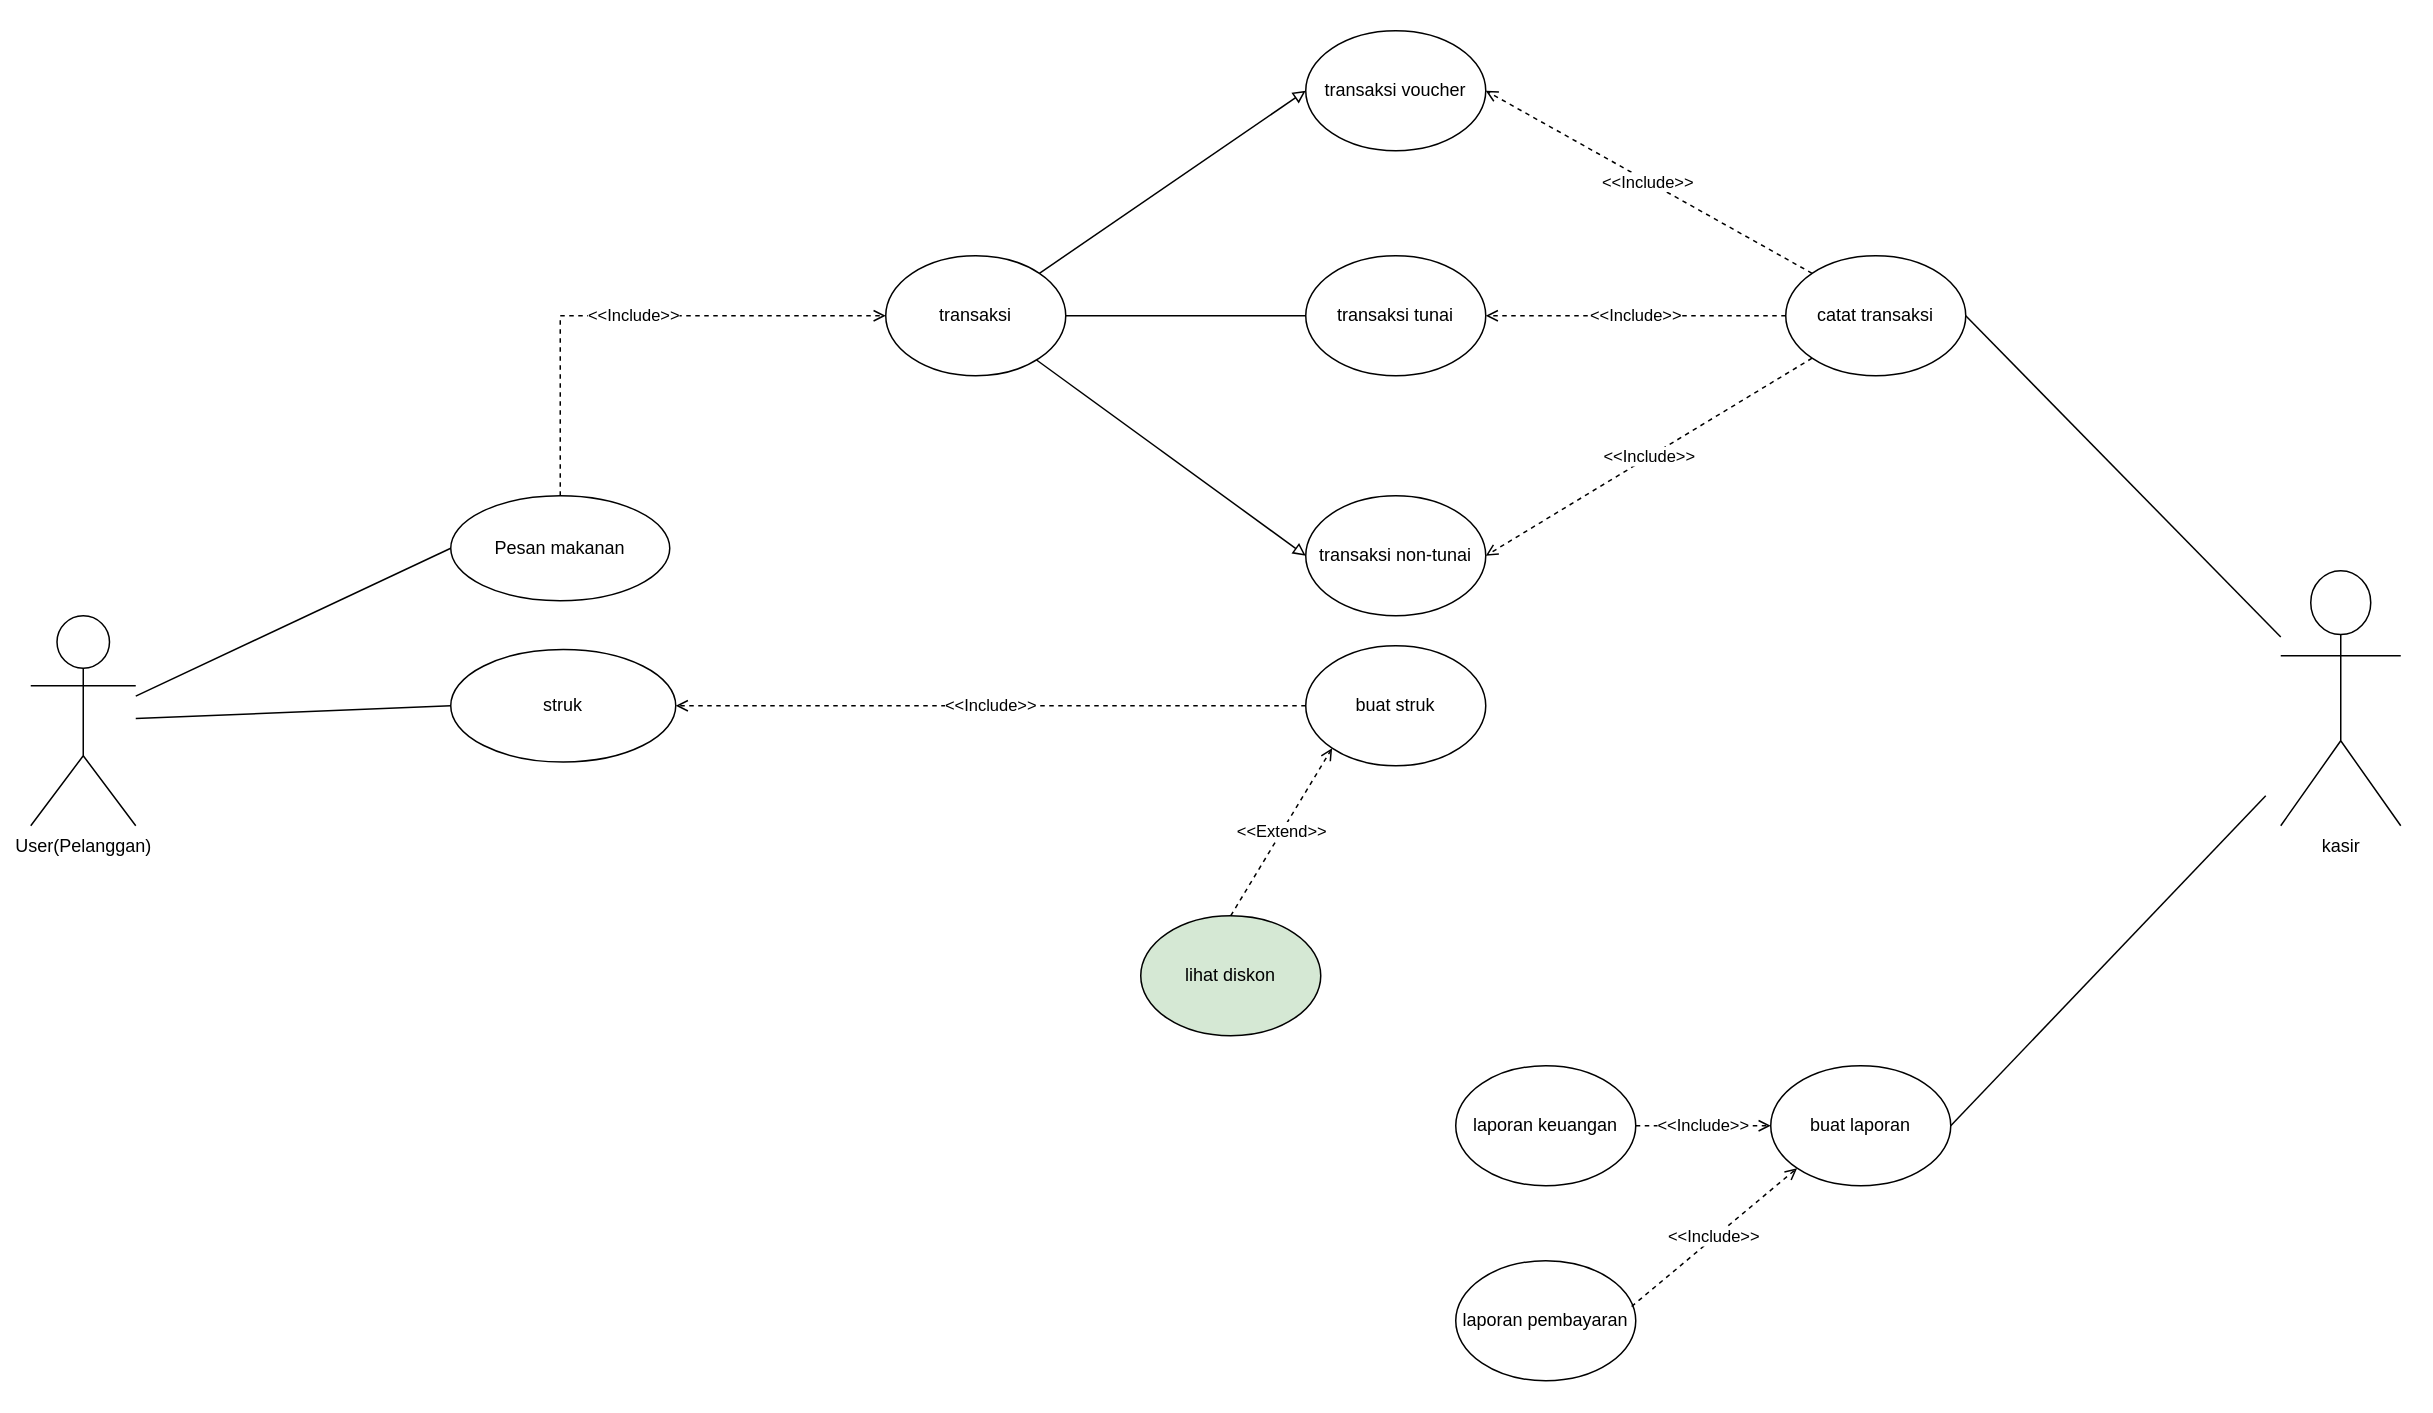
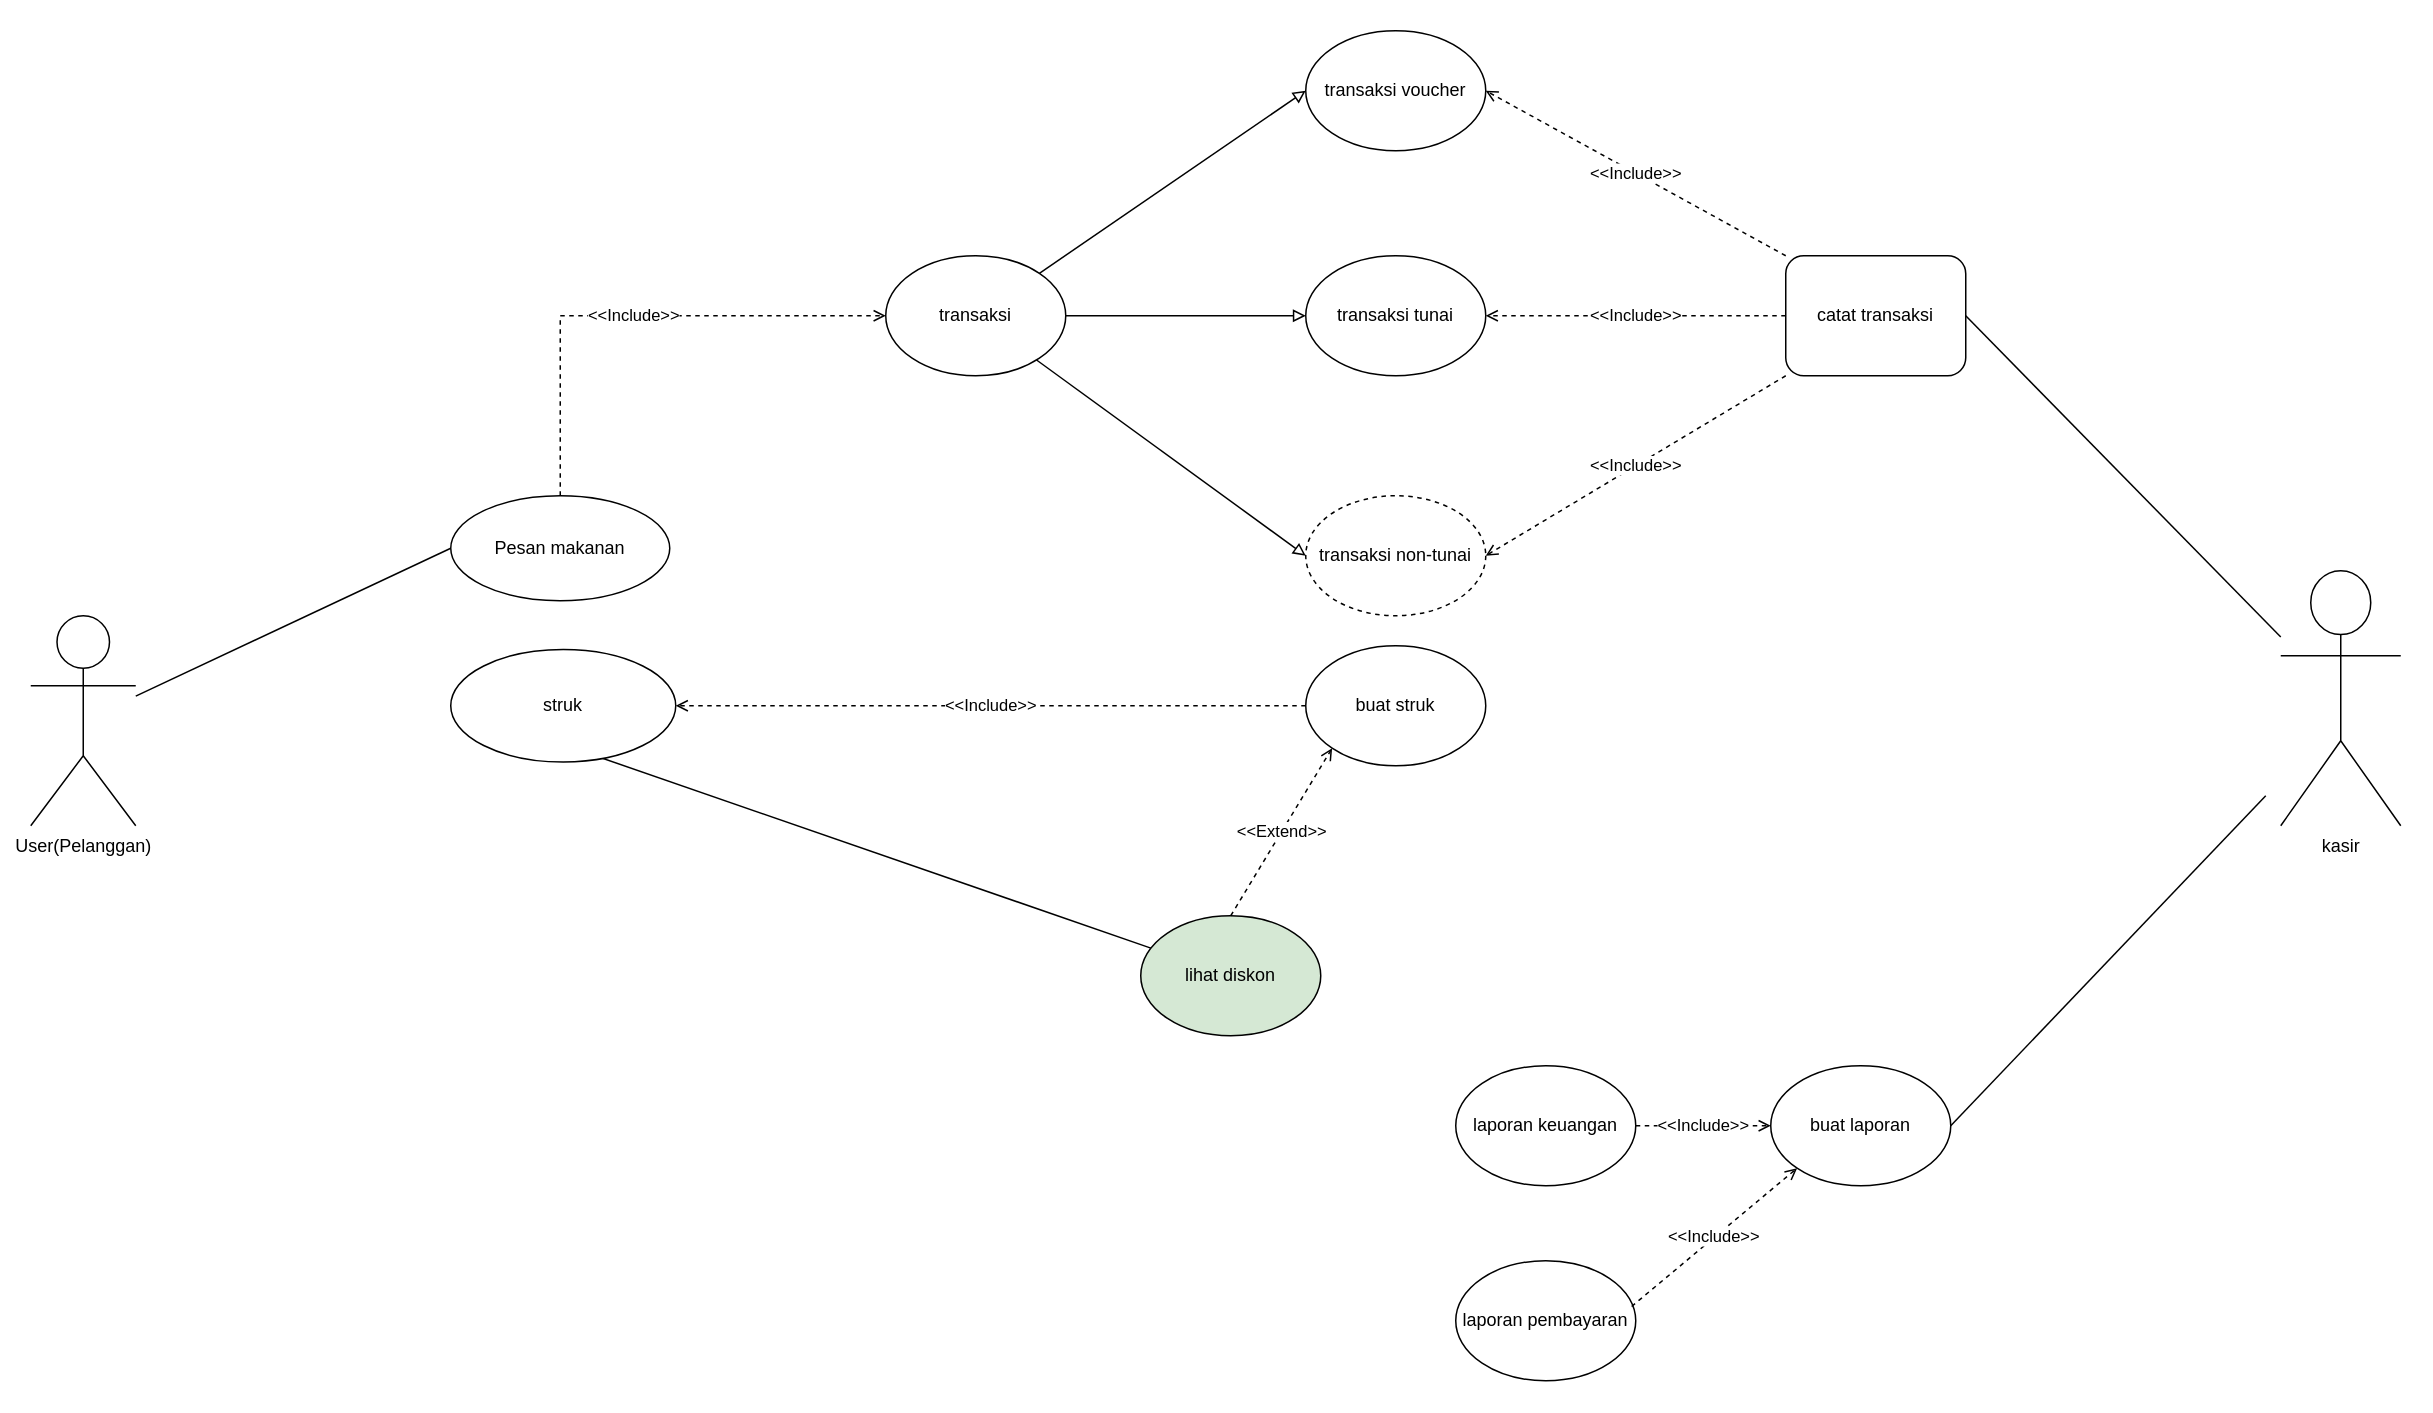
edge "transaksi" -- "transaksi tunai": arrowhead none -> block
node "catat transaksi": shape ellipse -> rounded rectangle
node "transaksi non-tunai": style solid -> dashed
edge "struk" -- "User(Pelanggan)": now "struk" -- "lihat diskon"
